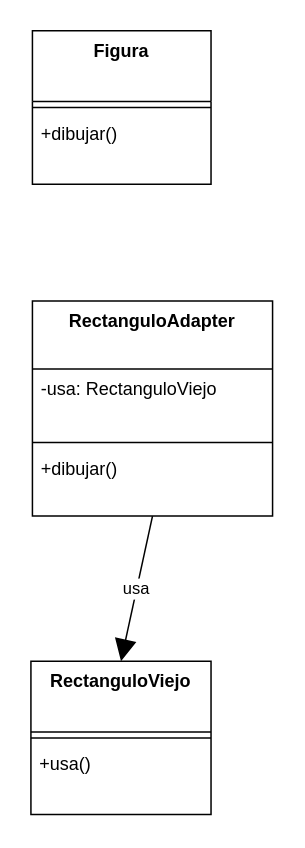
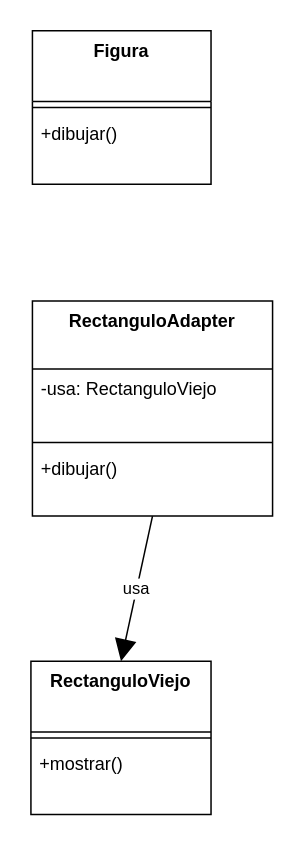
node "+usa()": label "+usa()" -> "+mostrar()"
